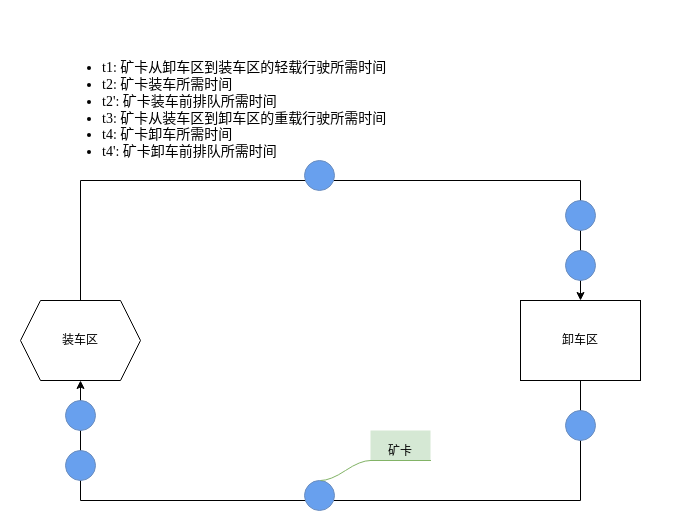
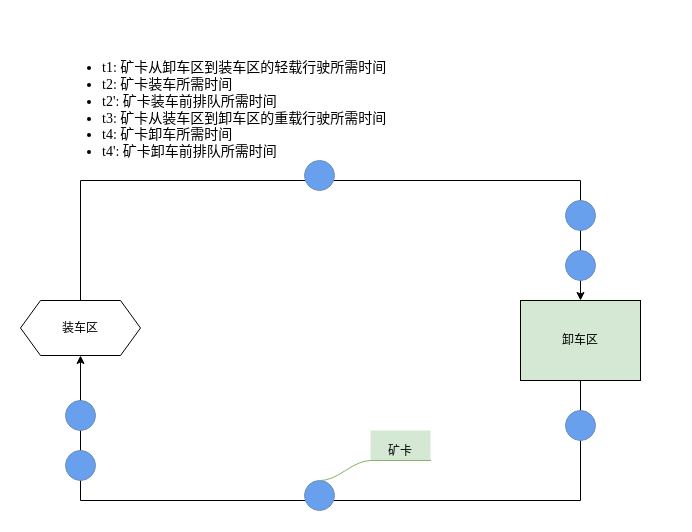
node "装车区": size 120x80 -> 120x55
node "卸车区": fillcolor #ffffff -> #d5e8d4
